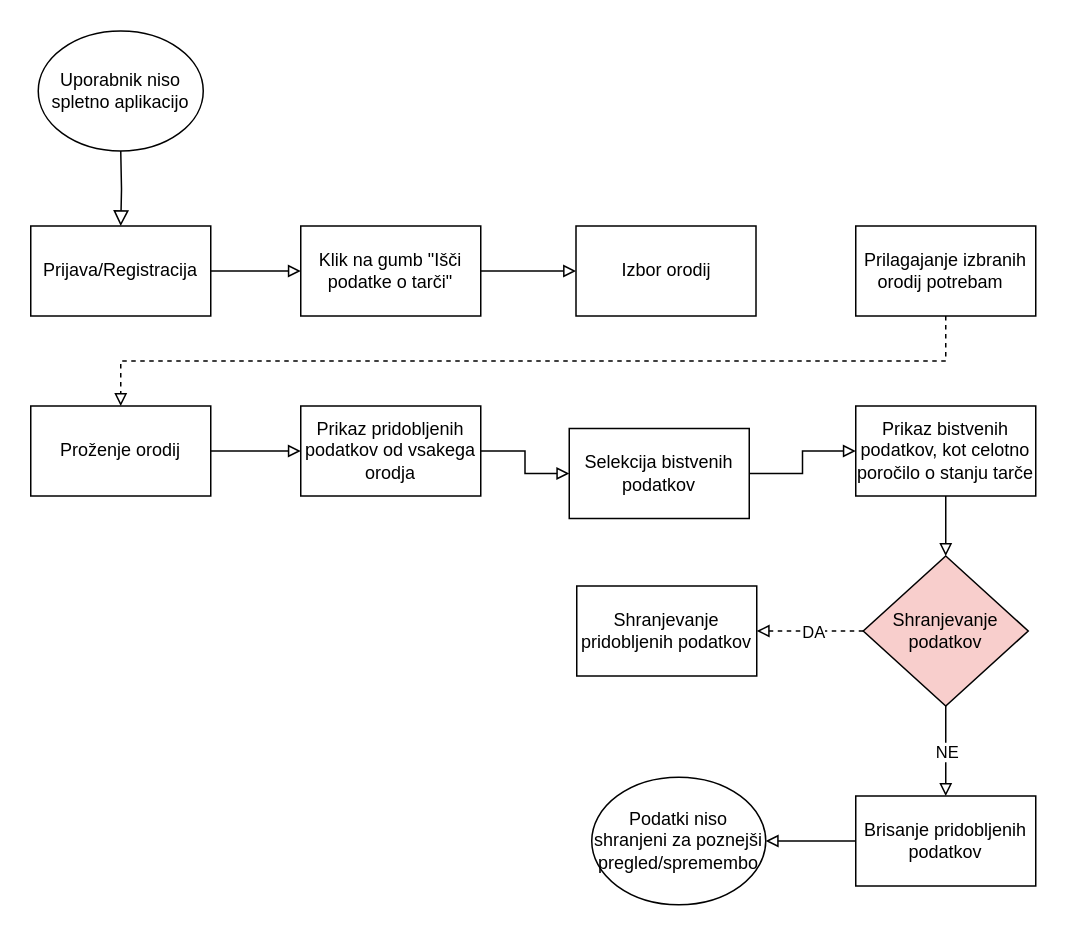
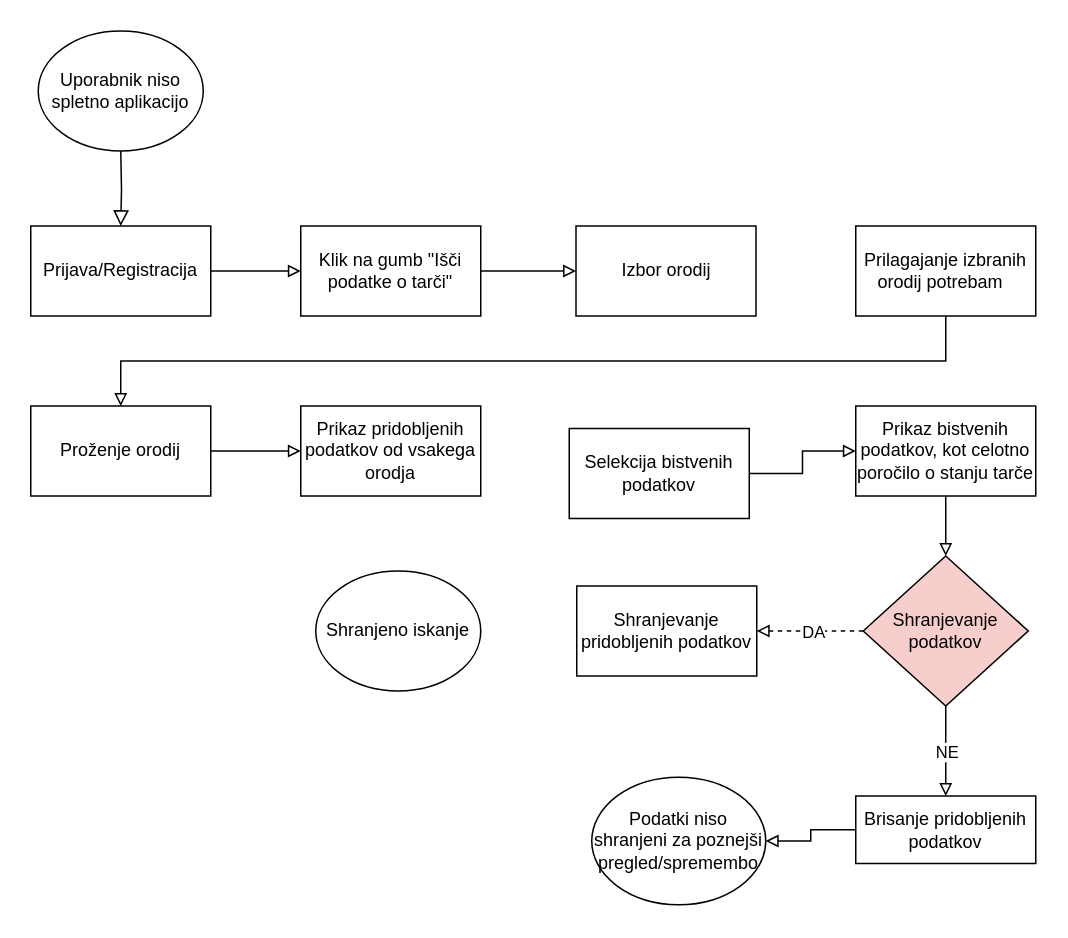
edge "Prilagajanje izbranih orodij potrebam" -> "Proženje orodij": style dashed -> solid
edge "Prikaz pridobljenih podatkov od vsakega orodja" -> "Selekcija bistvenih podatkov": removed
node "Shranjeno iskanje": added
node "Brisanje pridobljenih podatkov": size 180x90 -> 180x68
